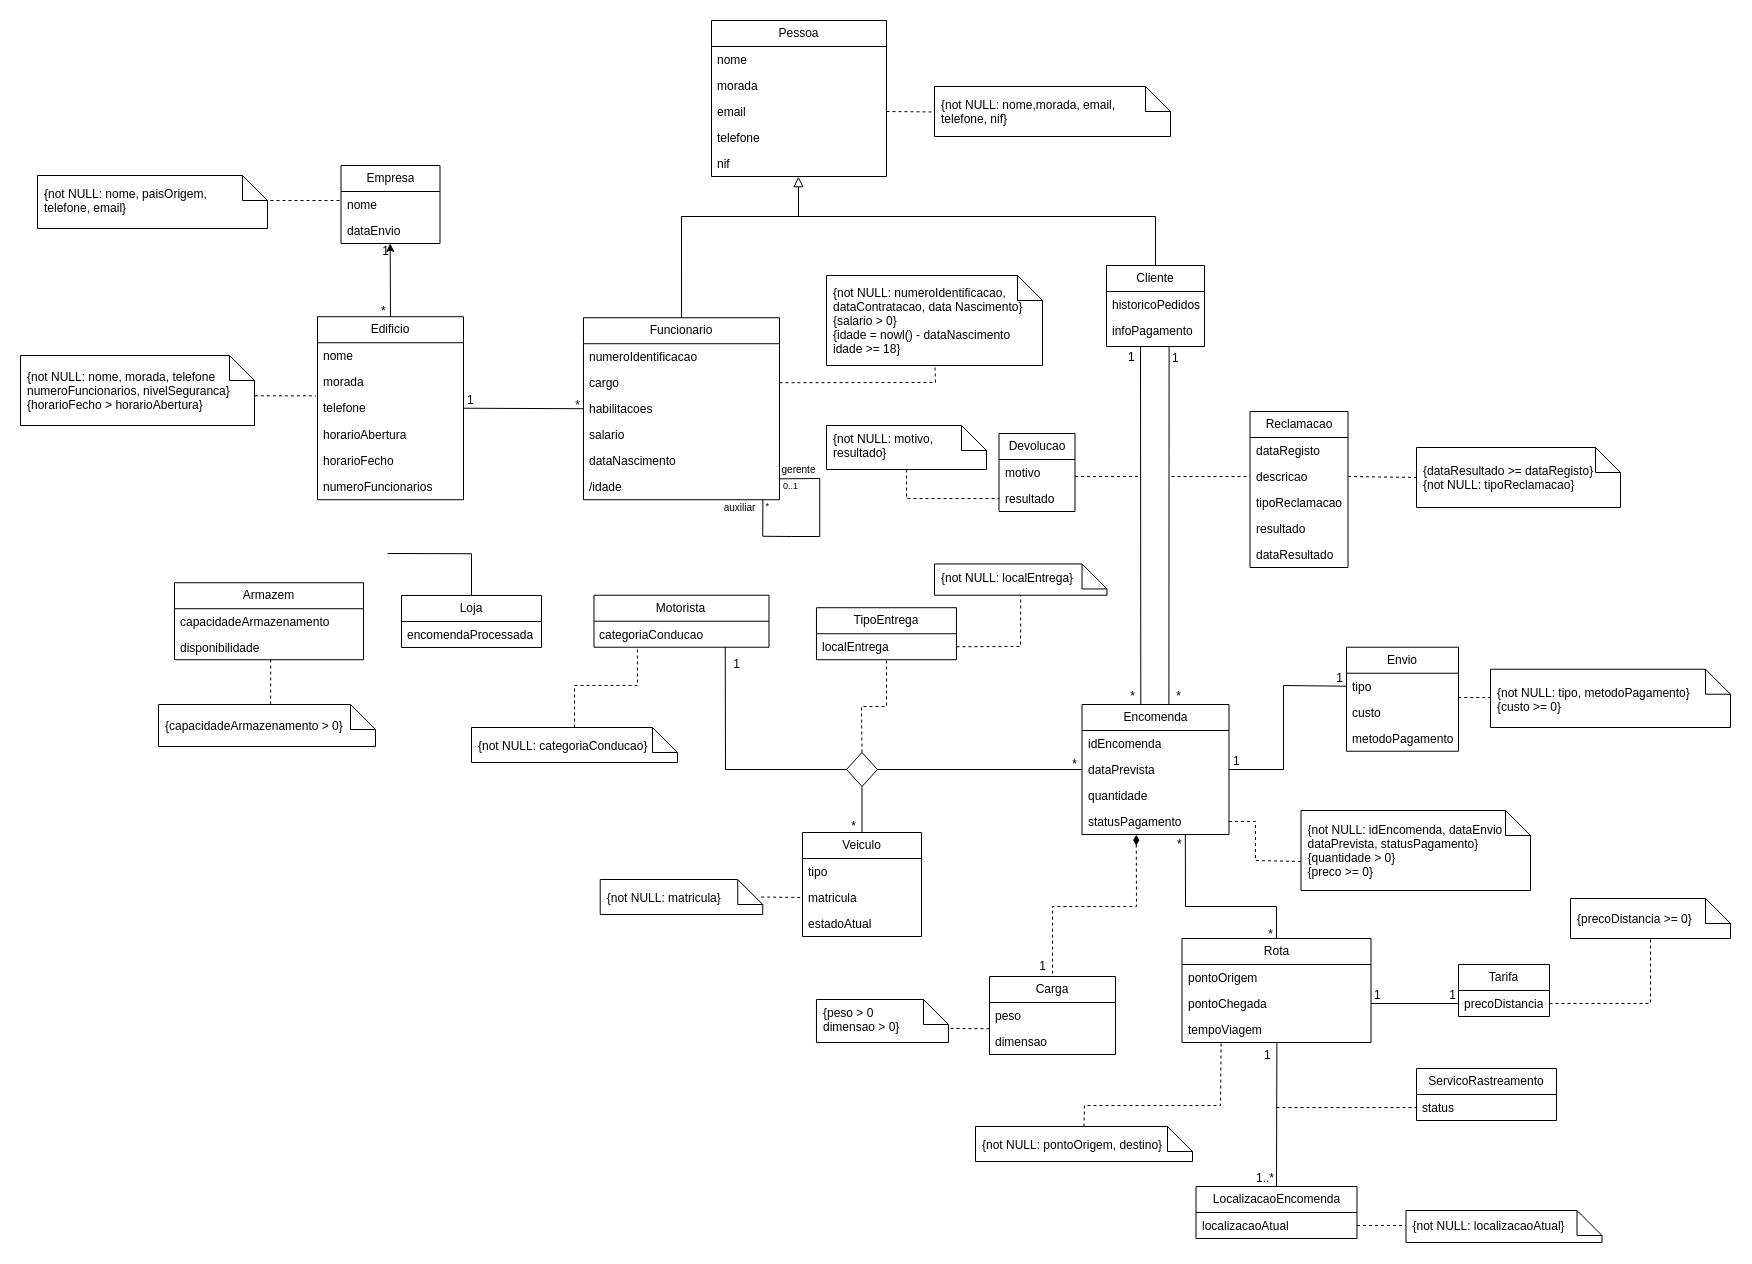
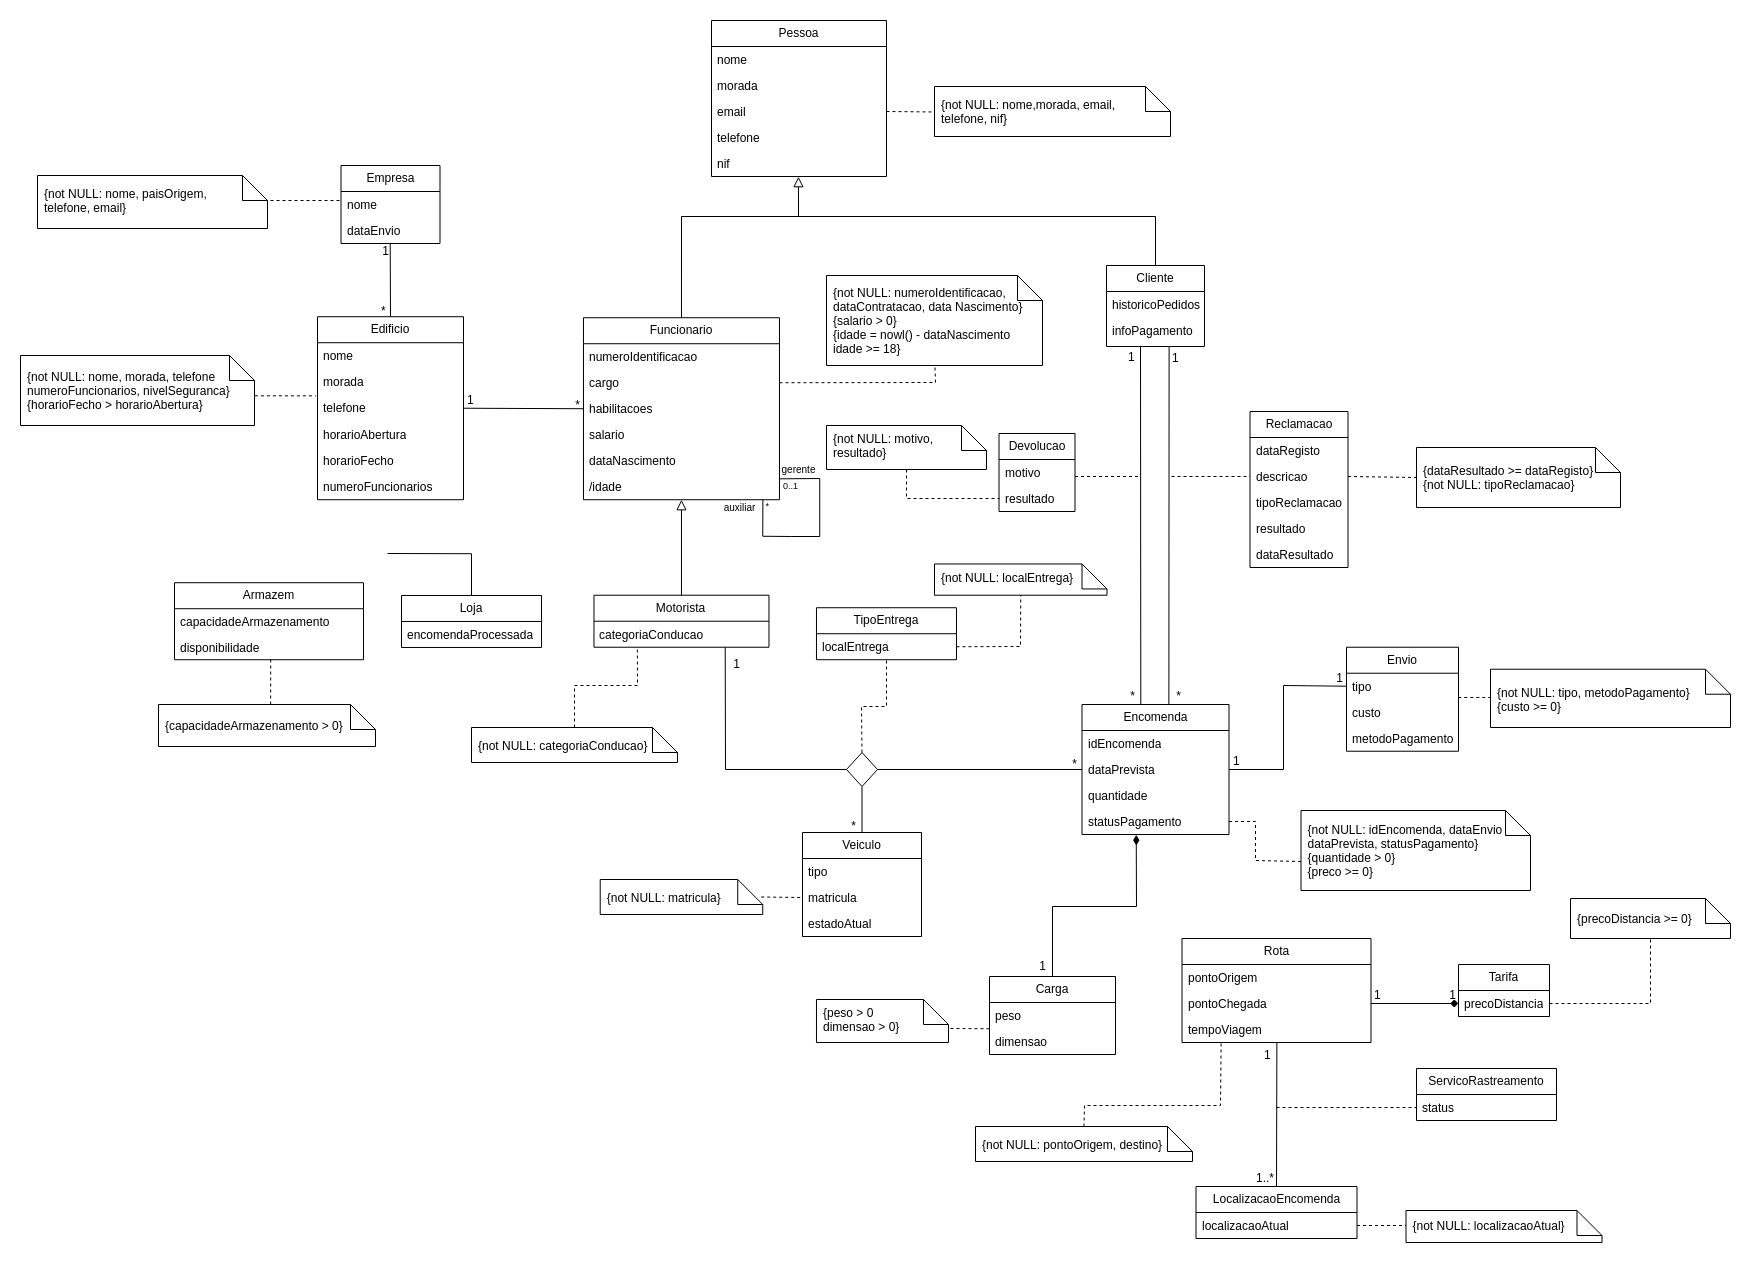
edge "Edificio" -> "dataEnvio": arrowhead classic -> none
edge "Motorista" -> "Funcionario": added
edge "Carga" -> "statusPagamento": style dashed -> solid
edge "statusPagamento" -- "Rota": removed, labels "*", "*"
edge "pontoChegada" -- "precoDistancia": arrowhead none -> diamond
